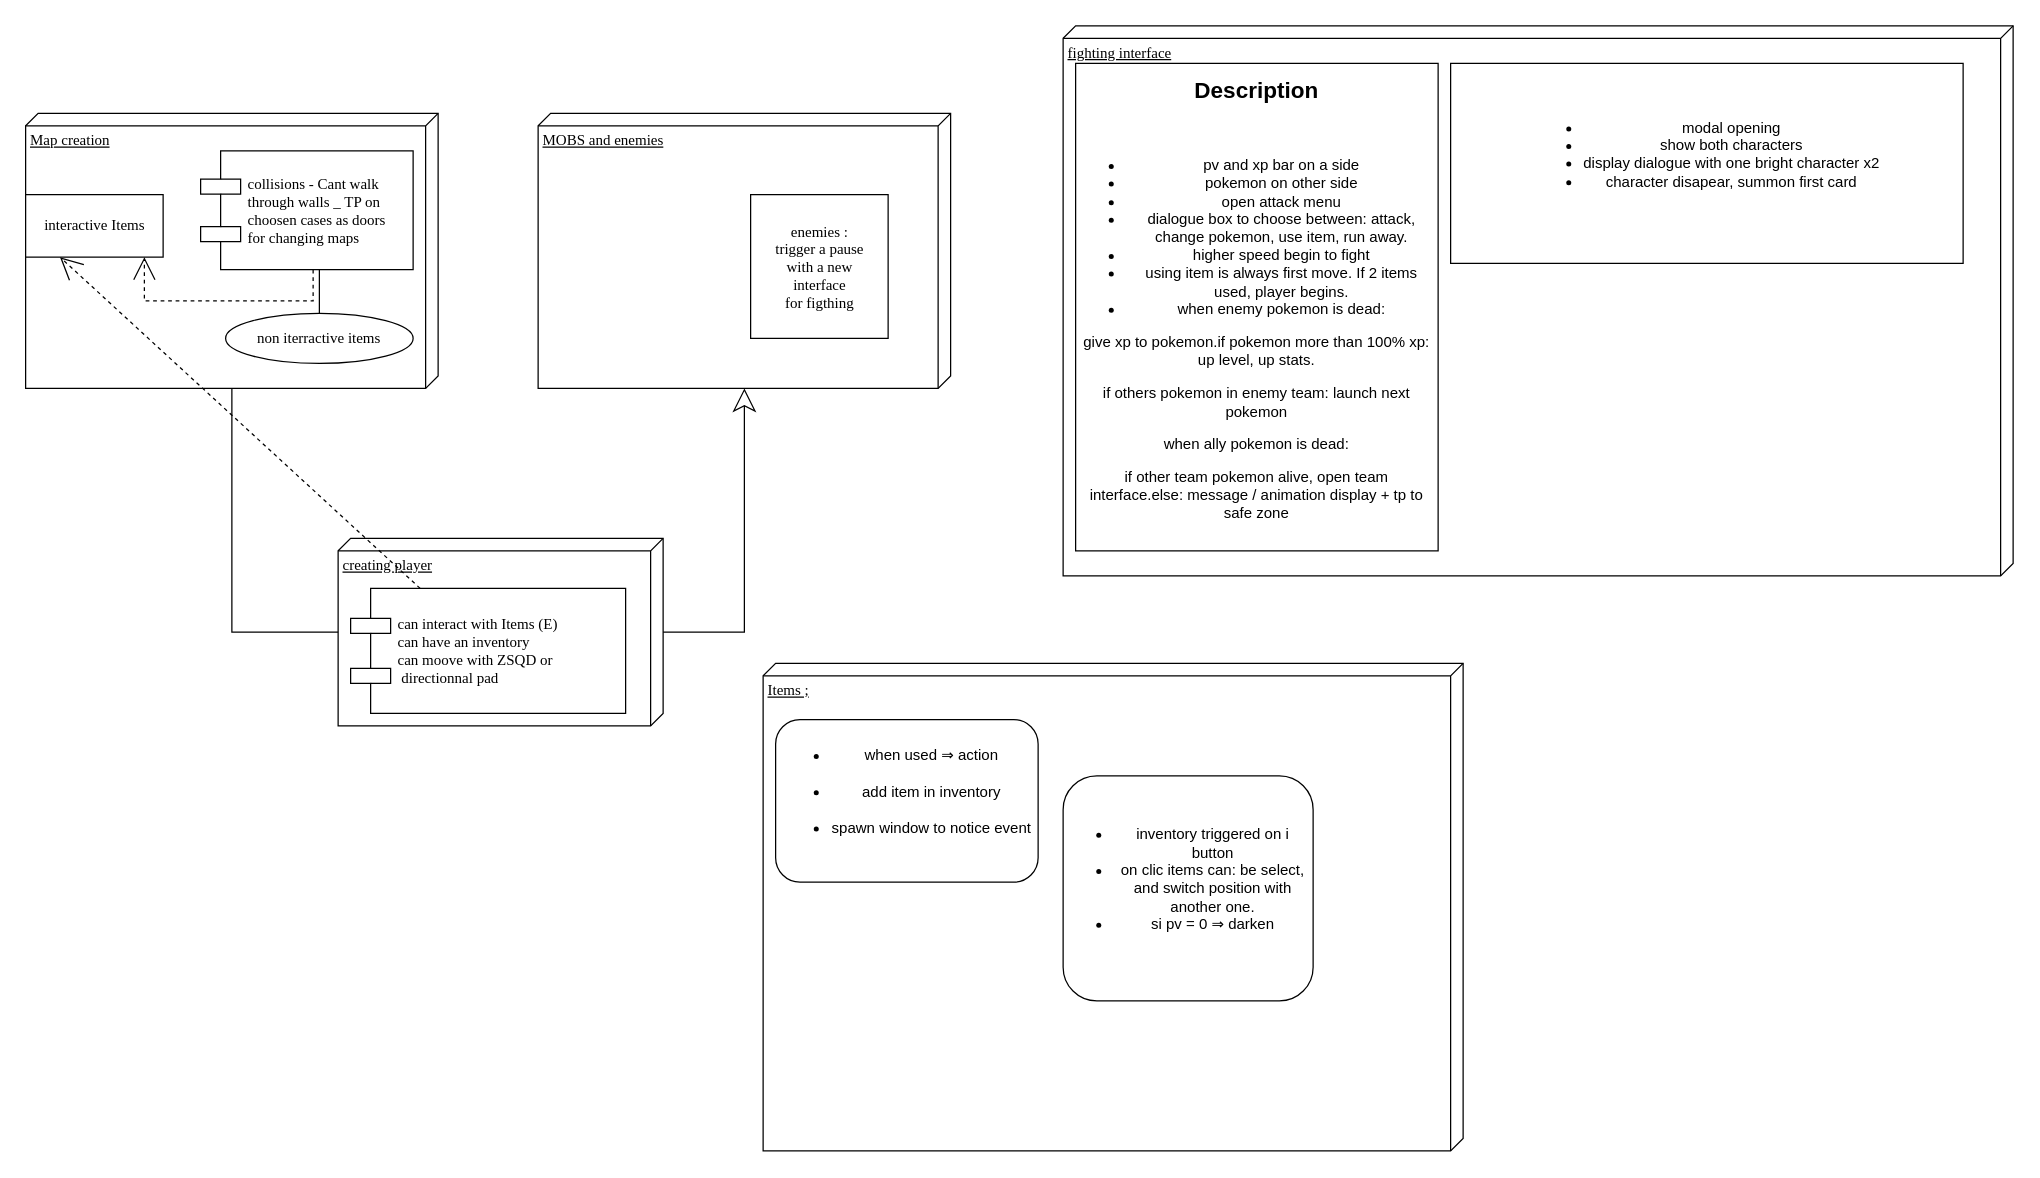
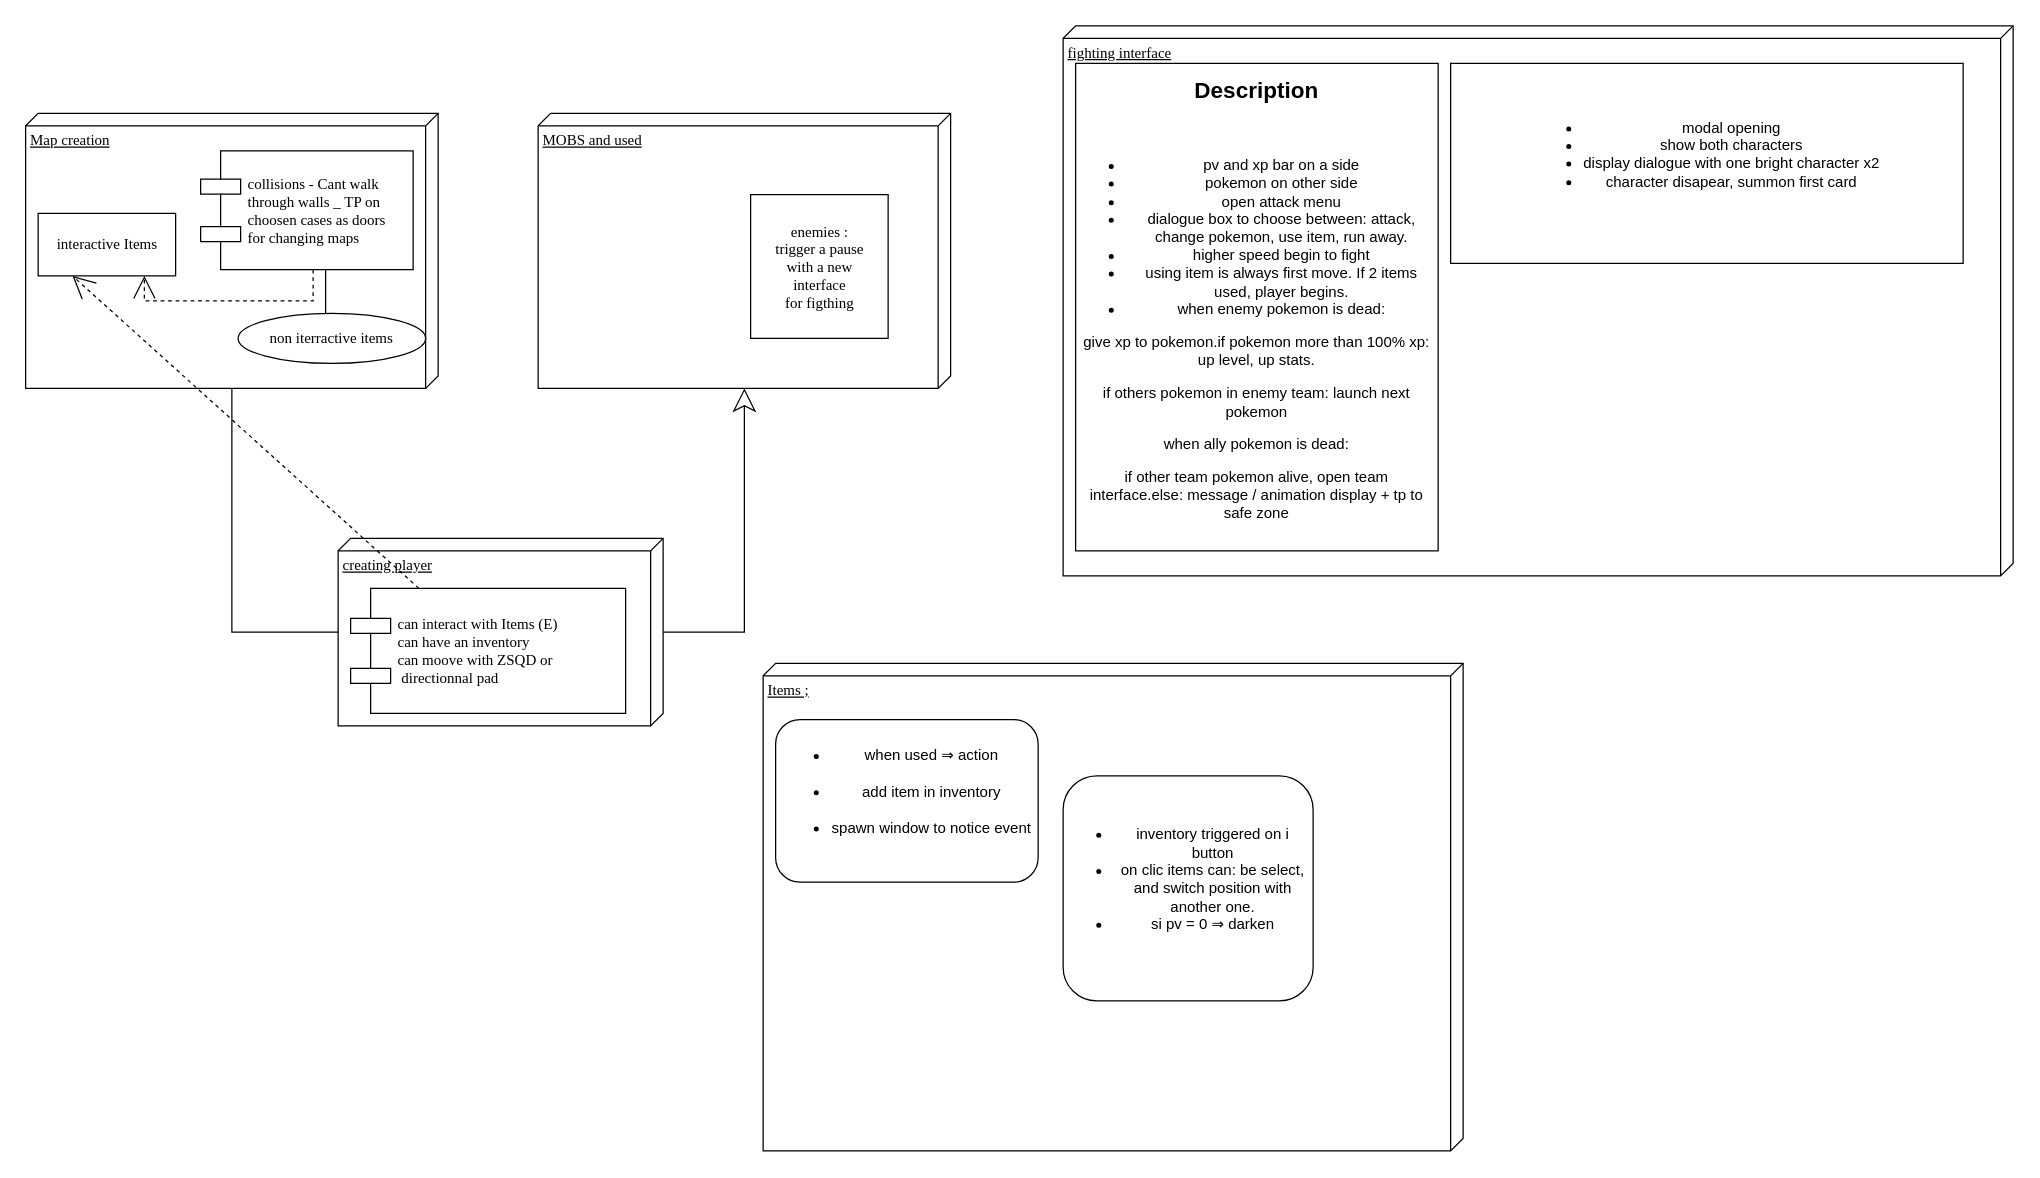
node "MOBS and enemies": label "MOBS and enemies" -> "MOBS and used"
node "interactive Items": moved (94, 226) -> (107, 244)
node "non iterractive items": moved (319, 338) -> (332, 338)
